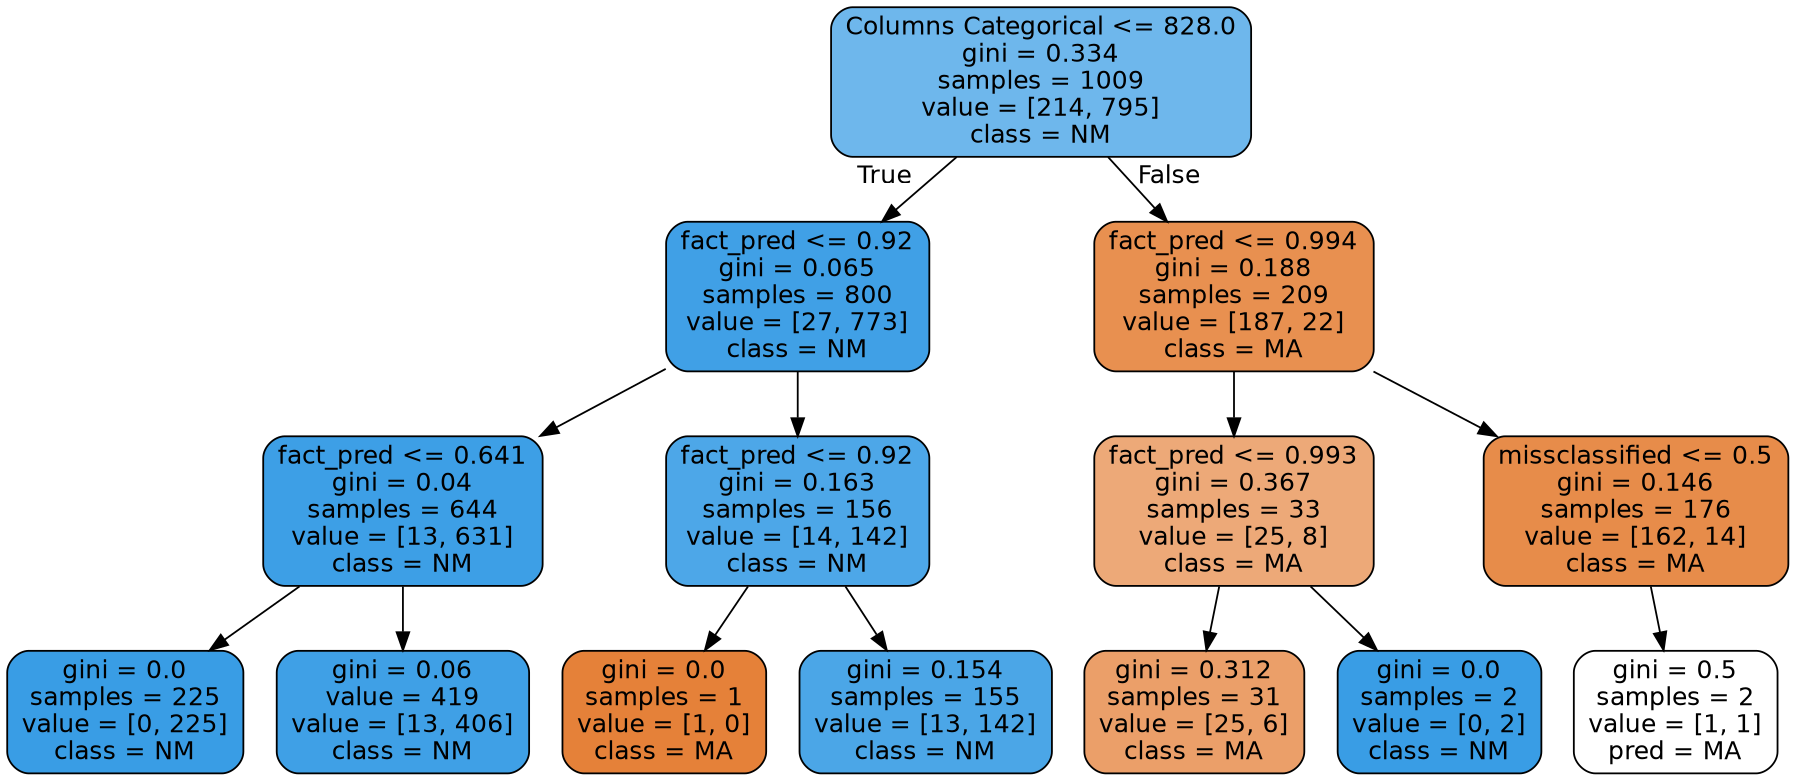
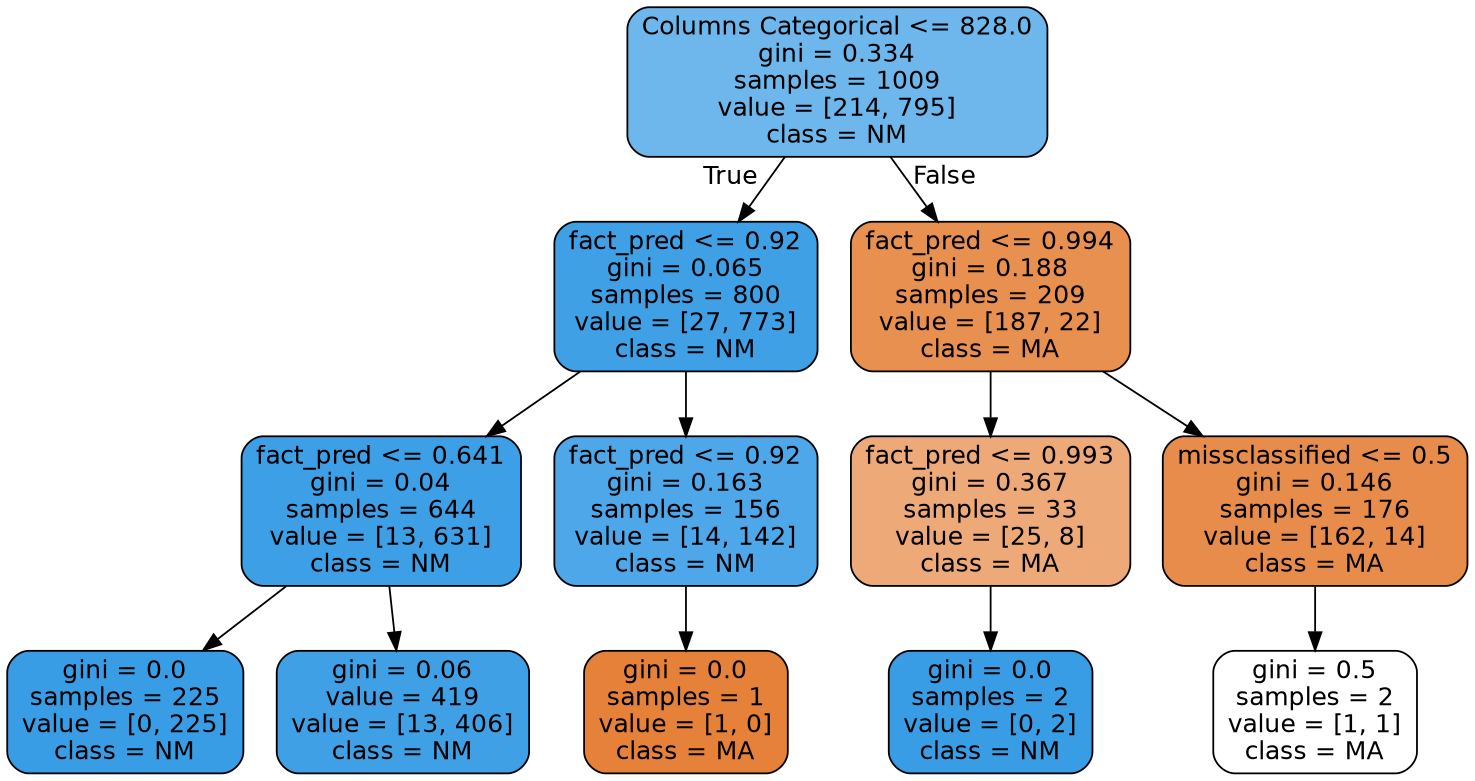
node "gini = 0.154 samples = 155 value = [13, 142] class = NM": removed
node "gini = 0.312 samples = 31 value = [25, 6] class = MA": removed
node "gini = 0.5 samples = 2 value = [1, 1] pred = MA": label "gini = 0.5 samples = 2 value = [1, 1] pred = MA" -> "gini = 0.5 samples = 2 value = [1, 1] class = MA"
